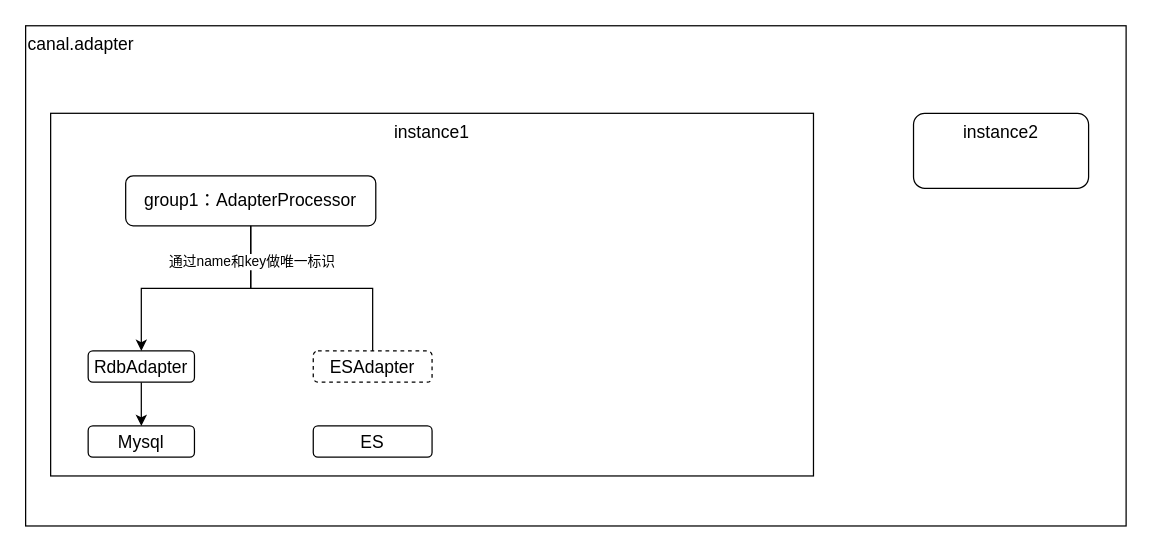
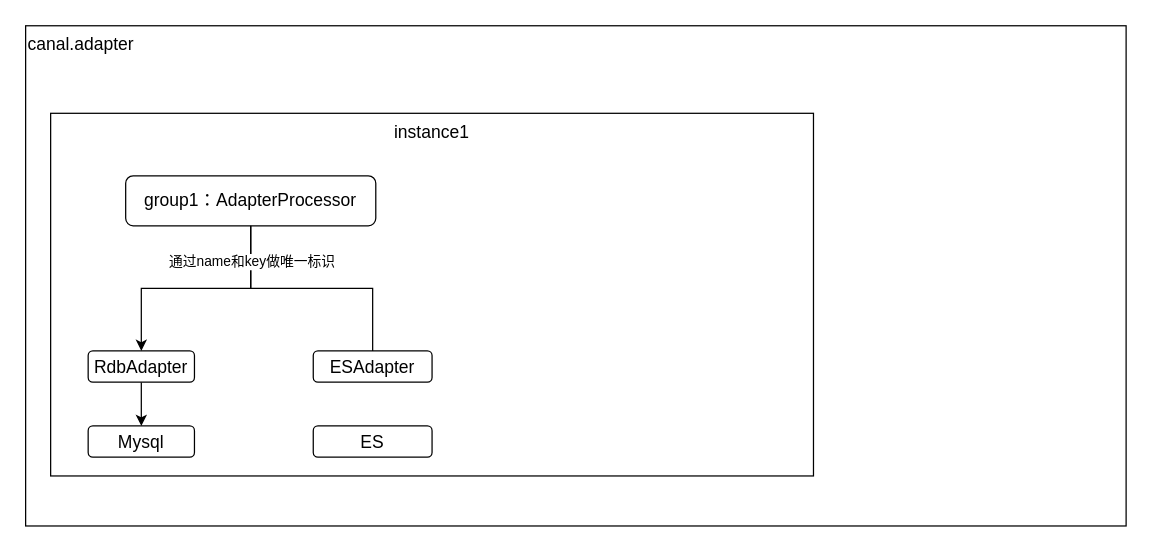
node "instance2": removed
node "ESAdapter": style dashed -> solid
